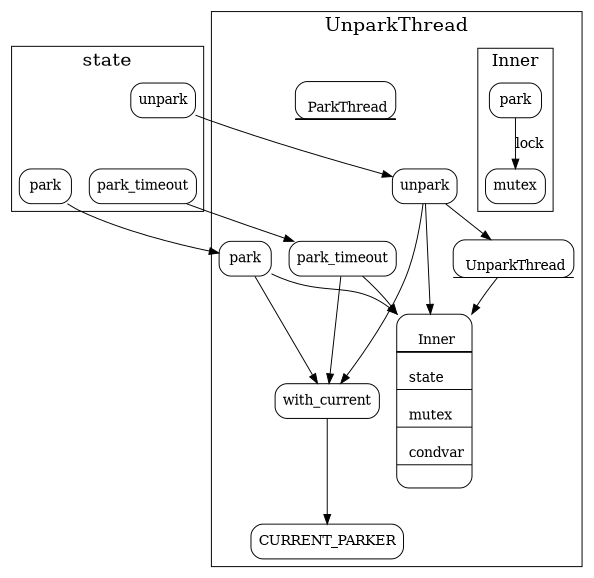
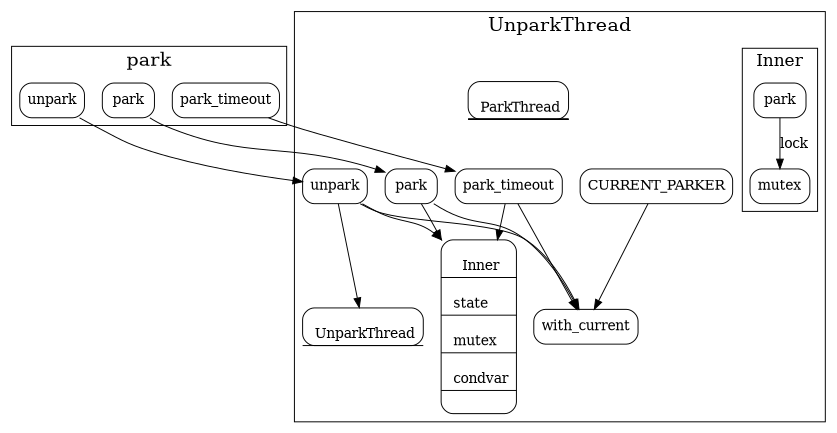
cluster "state": label "state" -> "park"
edge "UnparkThread" -> "Inner": removed
edge "with_current" -> "CURRENT_PARKER": reversed
